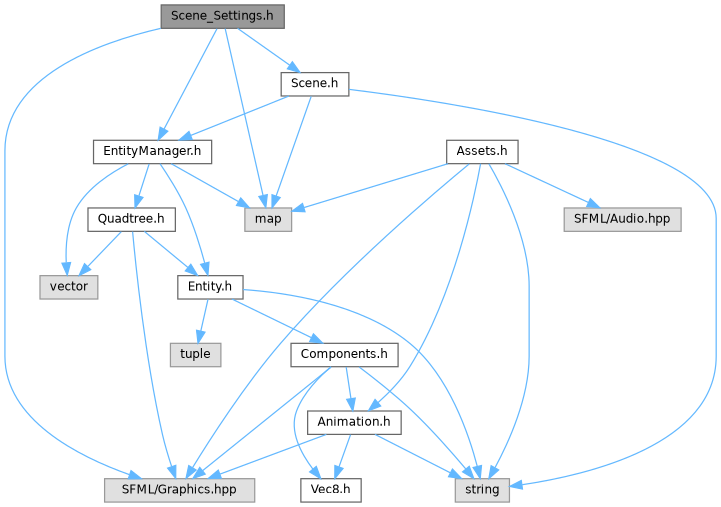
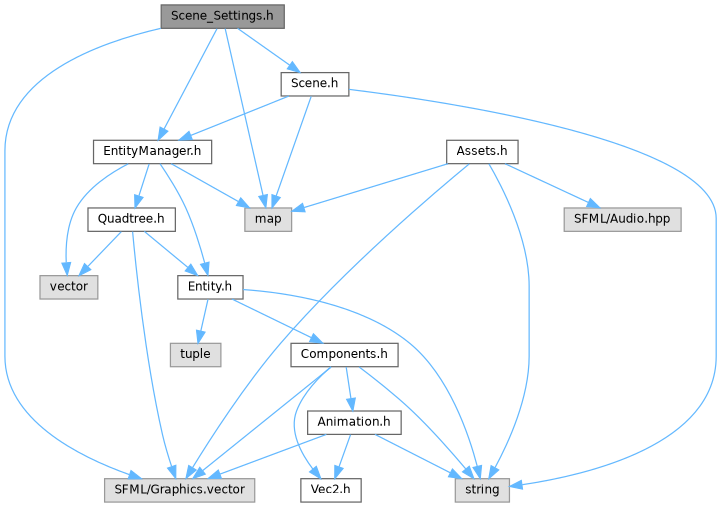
edge "Assets.h" -> "Animation.h": removed
node "SFML/Graphics.hpp": label "SFML/Graphics.hpp" -> "SFML/Graphics.vector"
node "Vec8.h": label "Vec8.h" -> "Vec2.h"
